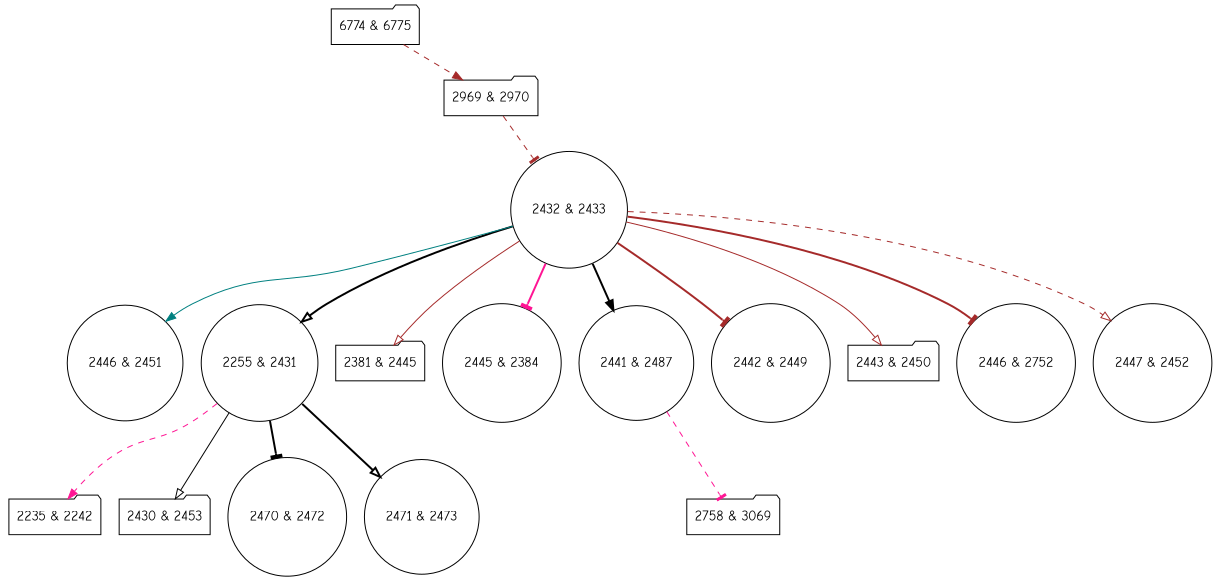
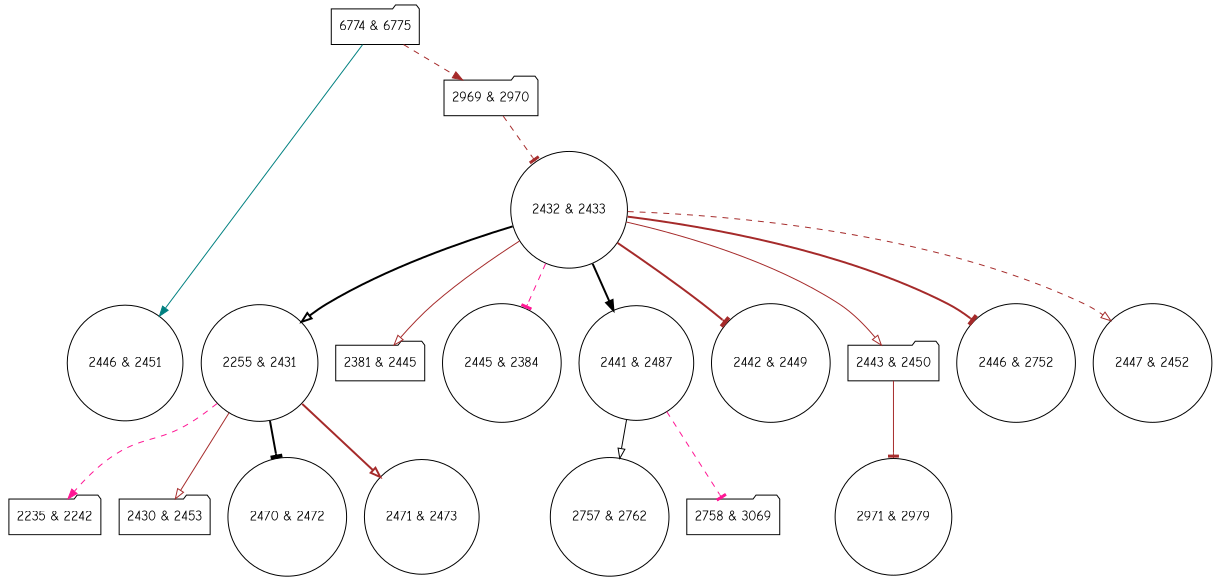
edge "2432 & 2433" -> "2446 & 2451": now "6774 & 6775" -> "2446 & 2451"
edge "2432 & 2433" -> "2445 & 2384": style bold -> dashed
edge "2255 & 2431" -> "2471 & 2473": color black -> brown
edge "2255 & 2431" -> "2430 & 2453": color black -> brown
node "2757 & 2762": added
node "2971 & 2979": added
